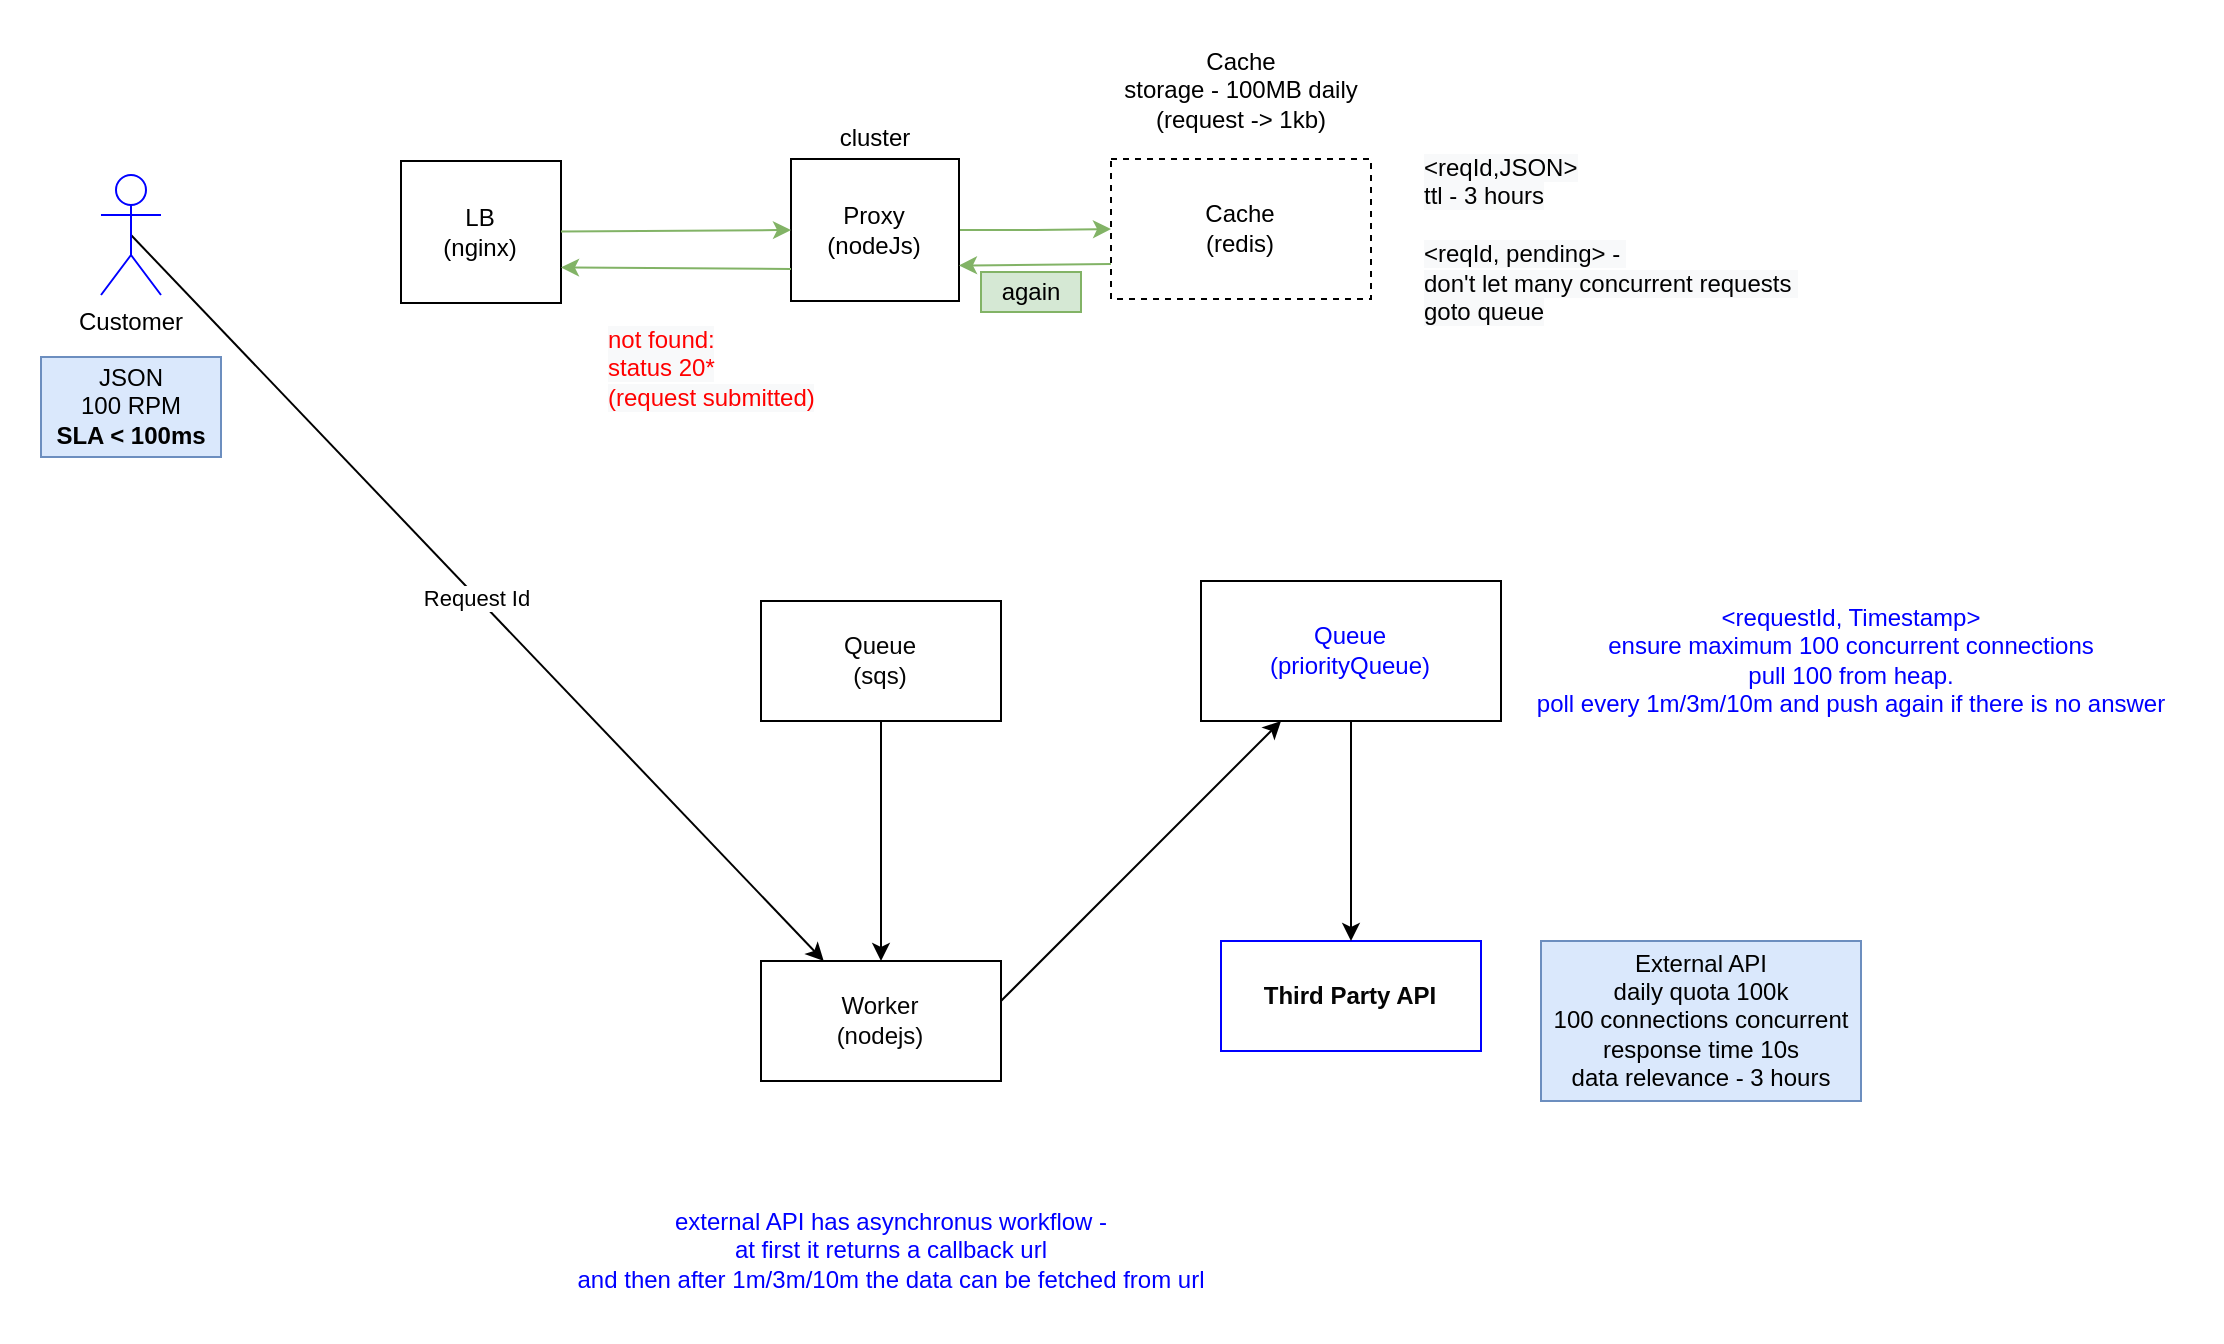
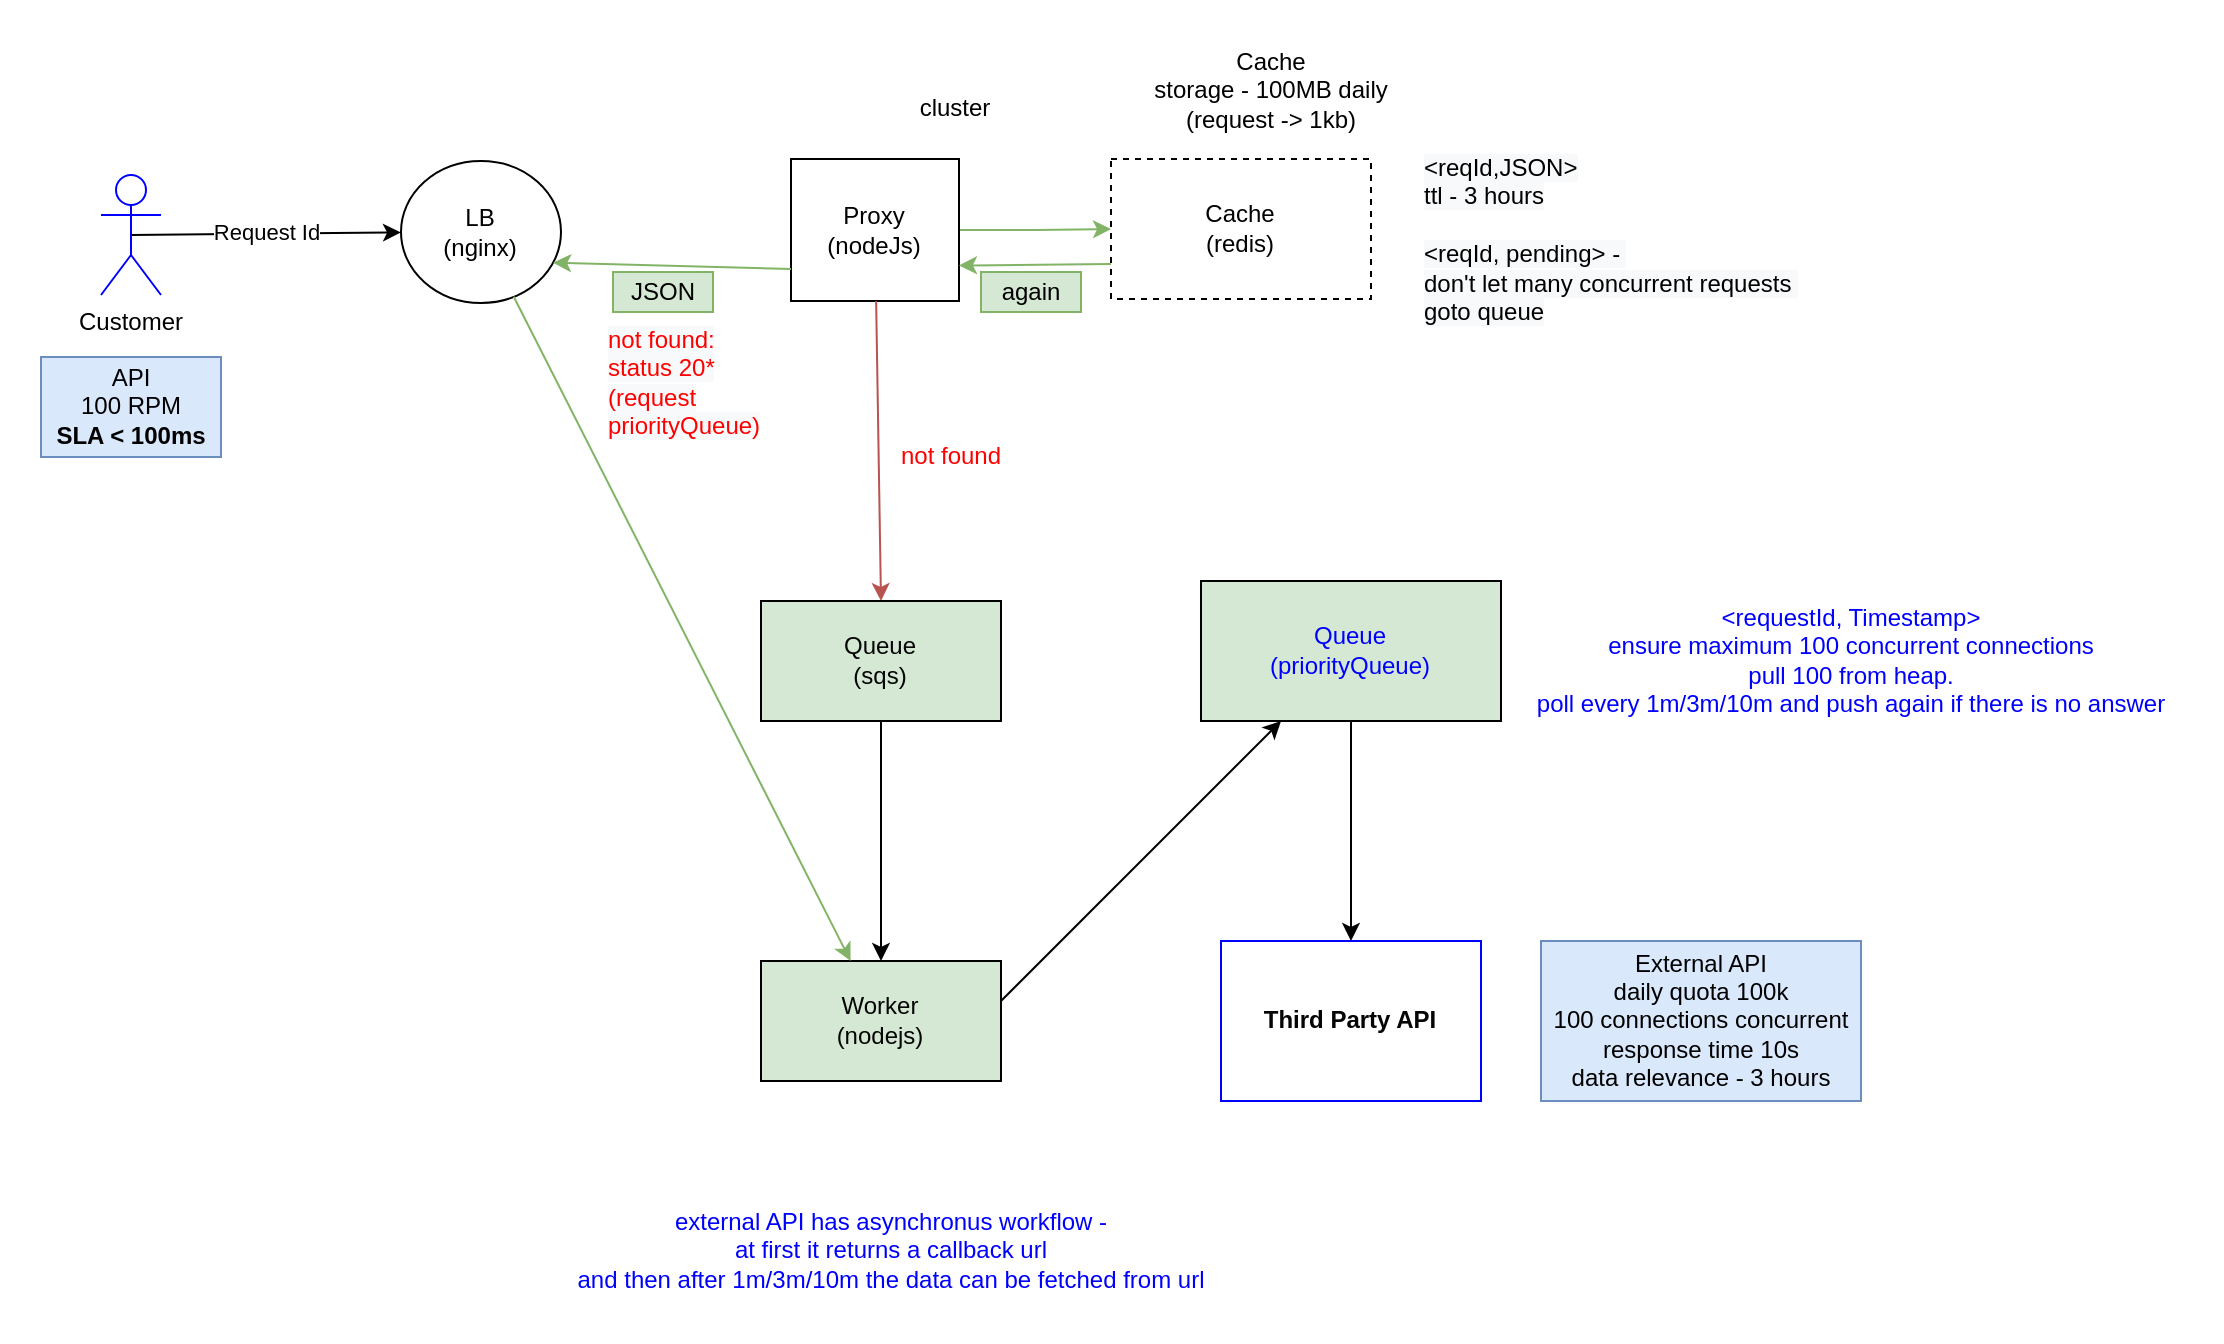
node "Cache storage - 100MB daily (request -> 1kb)": moved (1241, 91) -> (1271, 91)
node "cluster": moved (875, 139) -> (955, 109)
edge "LB (nginx)" -> "Proxy (nodeJs)": now "LB (nginx)" -> "Worker (nodejs)"
node "LB (nginx)": shape rectangle -> ellipse
node "JSON": added
node "not found: status 20* (request submitted)": label "not found: status 20* (request submitted)" -> "not found: status 20* (request priorityQueue)"
node "JSON 100 RPM SLA < 100ms": label "JSON 100 RPM SLA < 100ms" -> "API 100 RPM SLA < 100ms"
edge "Proxy (nodeJs)" -> "Queue (sqs)": added
node "not found": added
edge "Customer" -> "Worker (nodejs)": now "Customer" -> "LB (nginx)"
node "Queue (priorityQueue)": fillcolor #ffffff -> #d5e8d4
node "Queue (sqs)": fillcolor #ffffff -> #d5e8d4
node "Third Party API": size 260x110 -> 260x160
node "Worker (nodejs)": fillcolor #ffffff -> #d5e8d4
